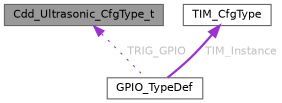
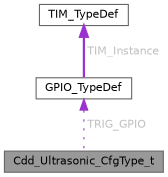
node "TIM_CfgType": label "TIM_CfgType" -> "TIM_TypeDef"
edge "GPIO_TypeDef" -> "Cdd_Ultrasonic_CfgType_t": reversed
